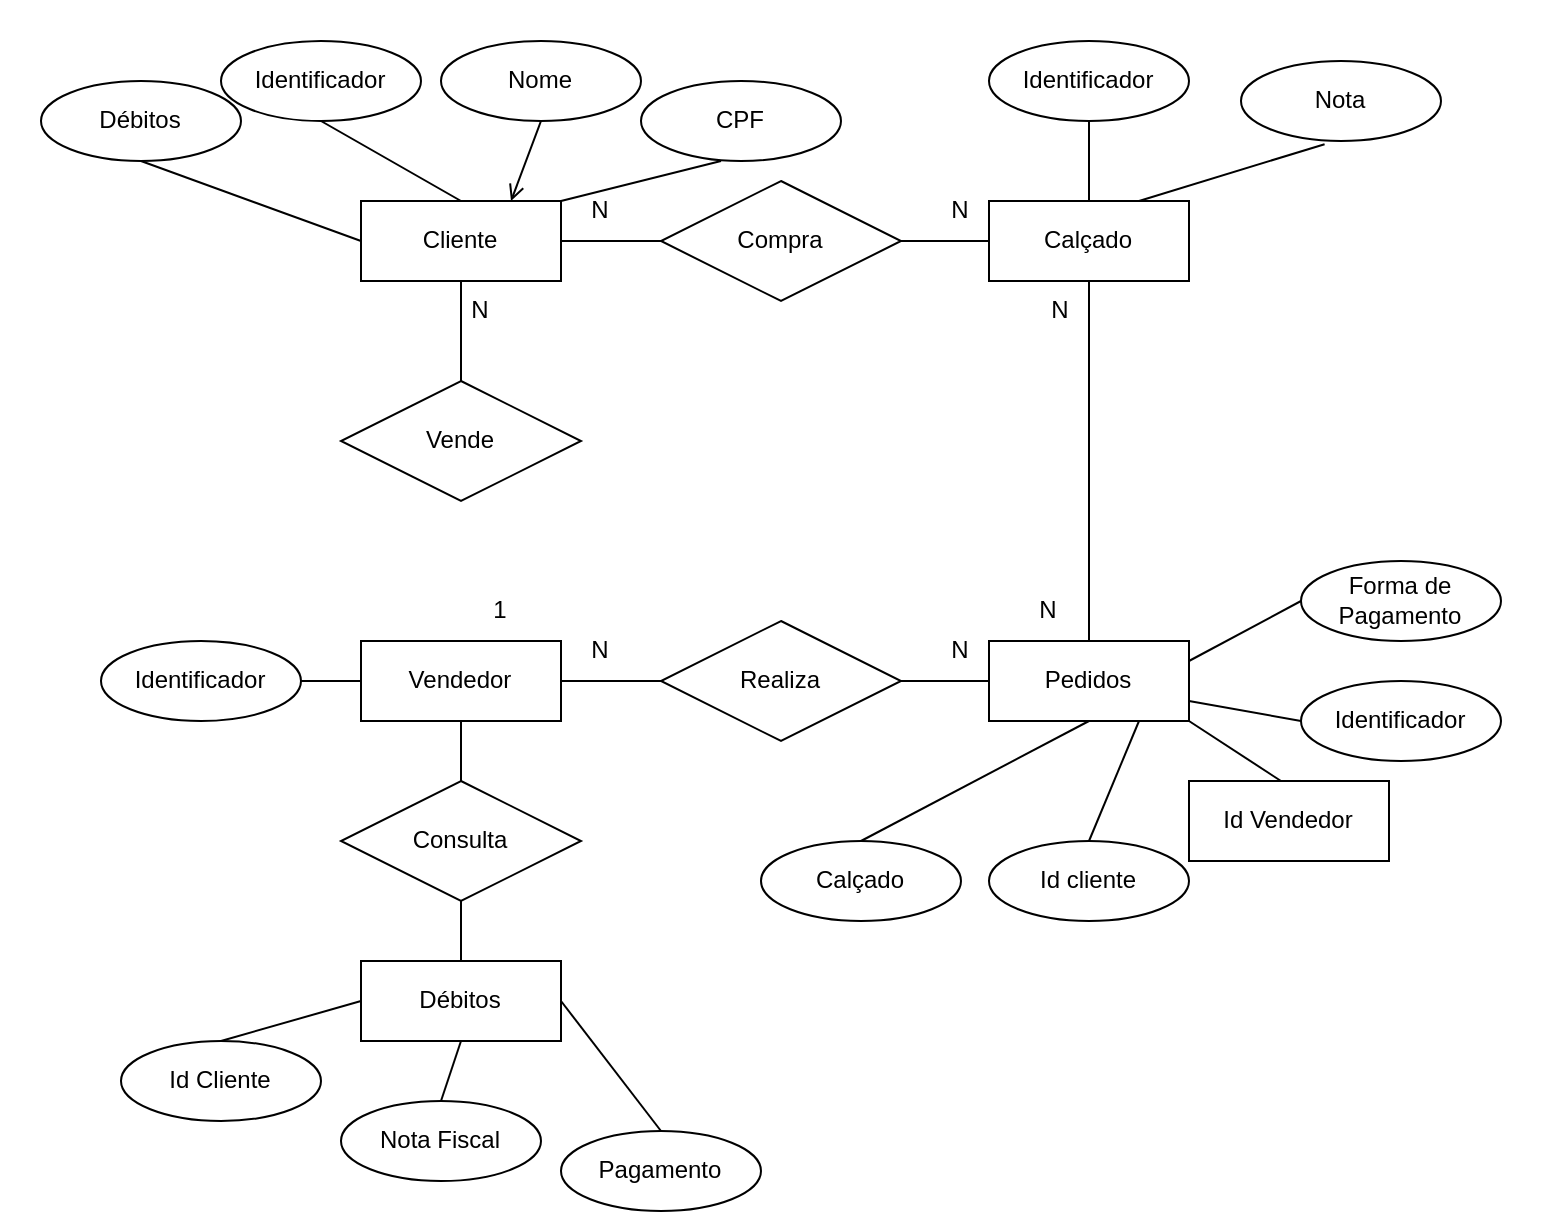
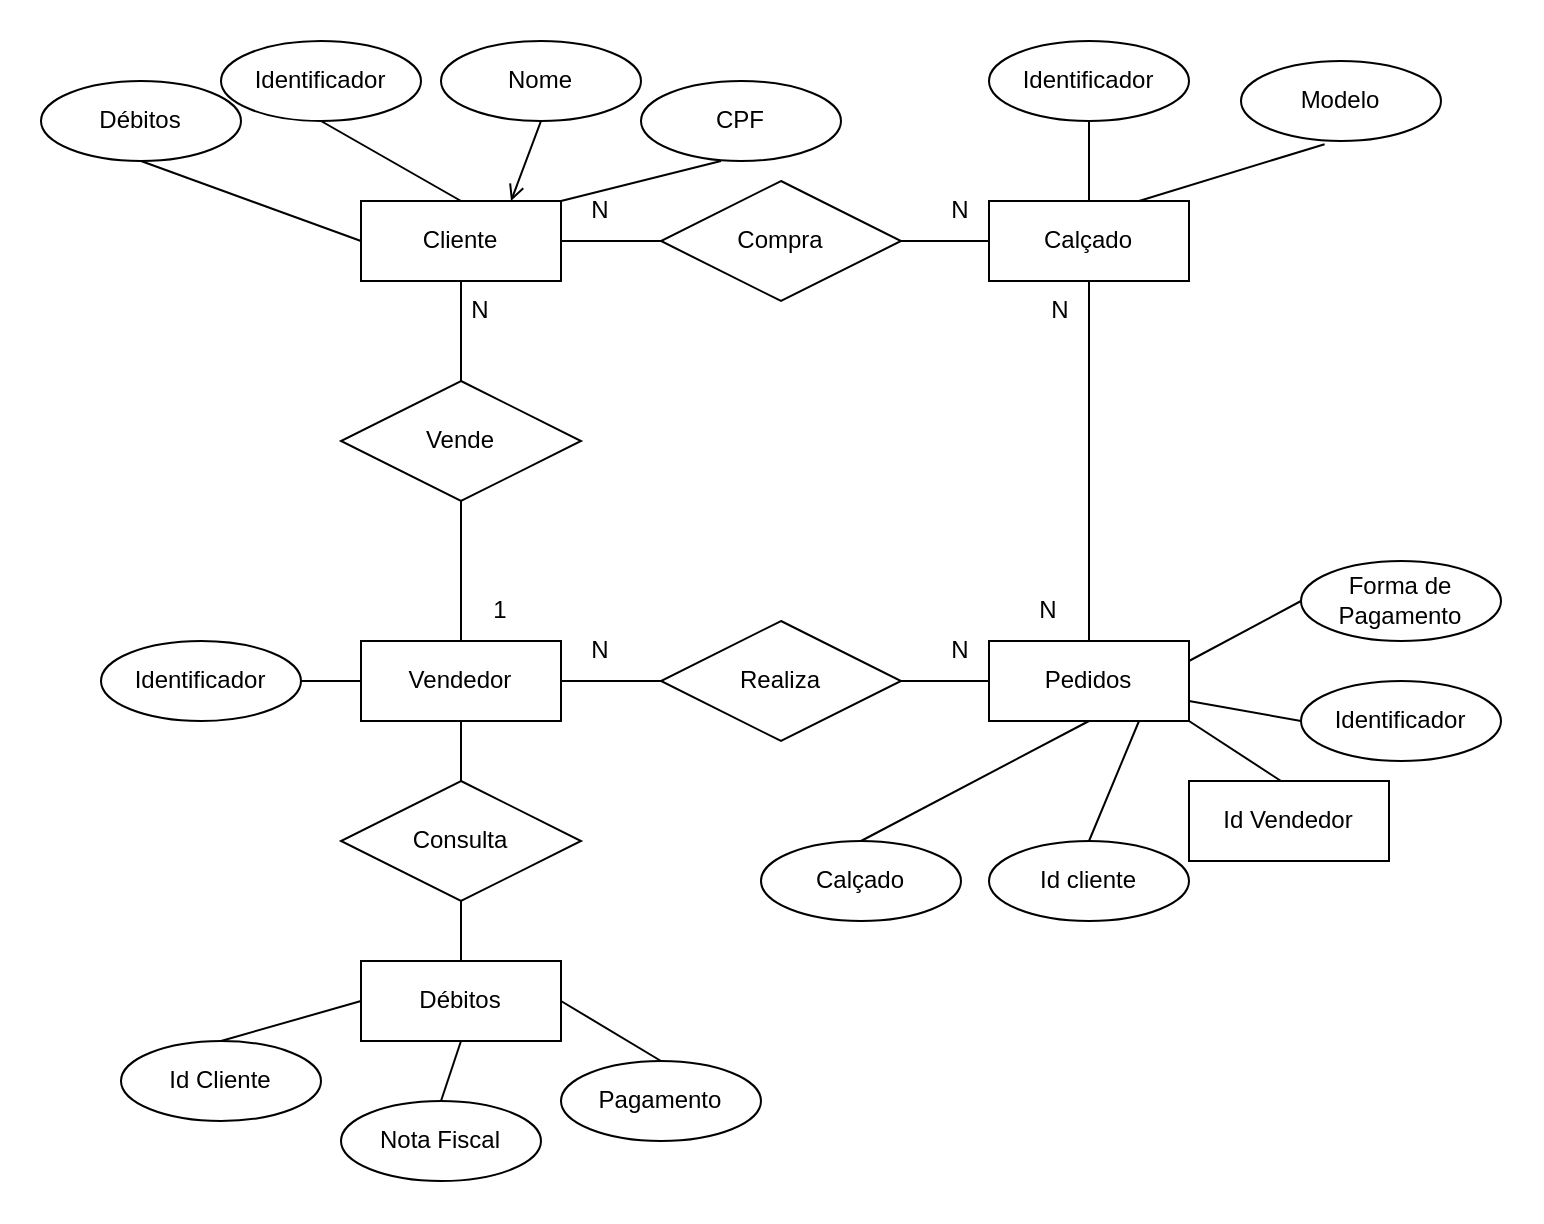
node "Nota": label "Nota" -> "Modelo"
edge "Vende" -- "Vendedor": added
node "Pagamento": moved (661, 1171) -> (661, 1101)
